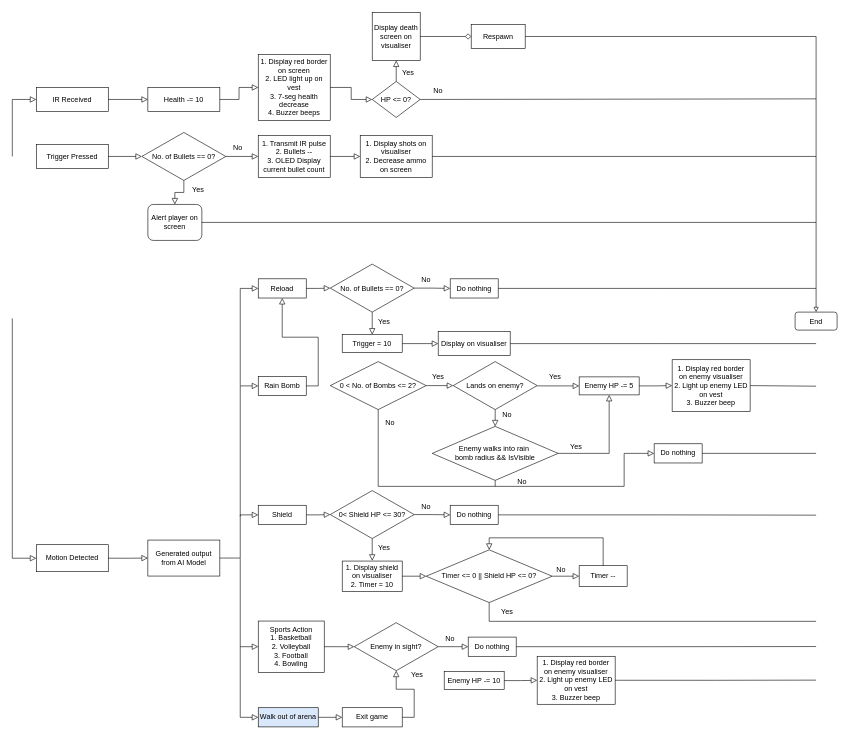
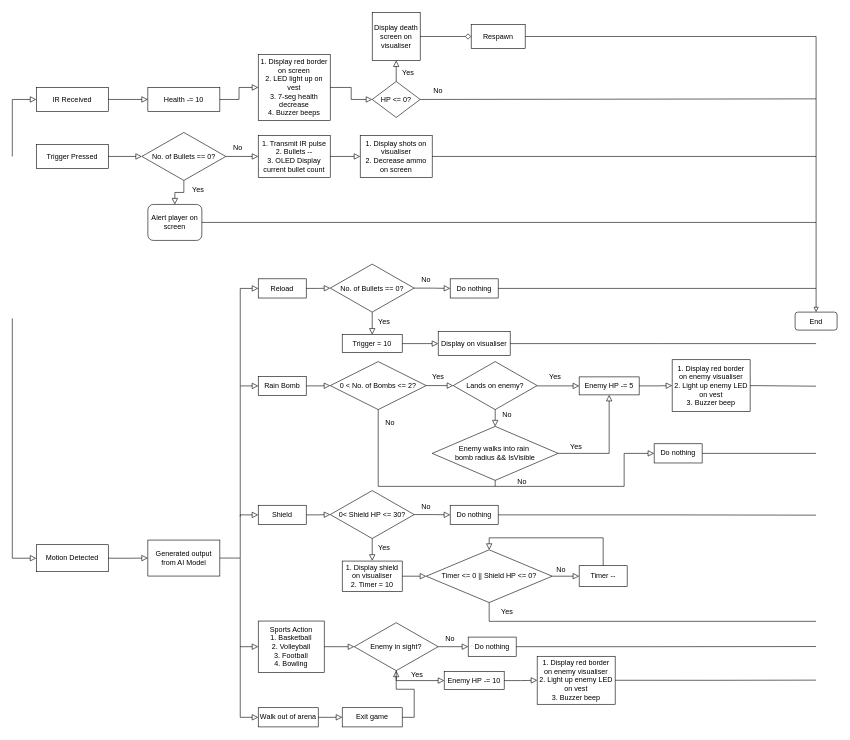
edge "Rain Bomb" -> "Reload": now "Rain Bomb" -> "0 < No. of Bombs <= 2?"
edge "Enemy in sight?" -> "Enemy HP -= 10": added
node "Walk out of arena": fillcolor #dae8fc -> #ffffff
